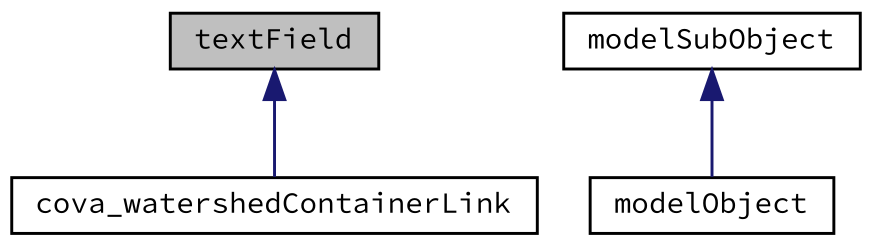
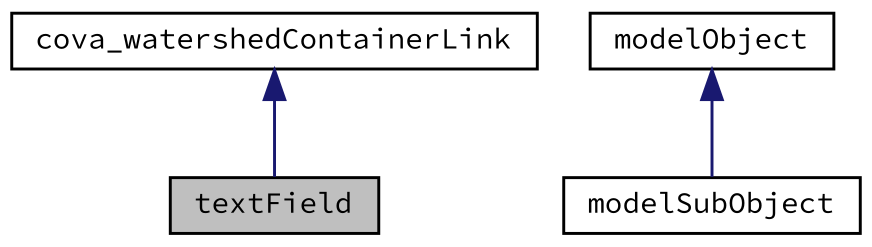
edge "cova_watershedContainerLink" -> "textField": reversed
edge "modelObject" -> "modelSubObject": reversed
